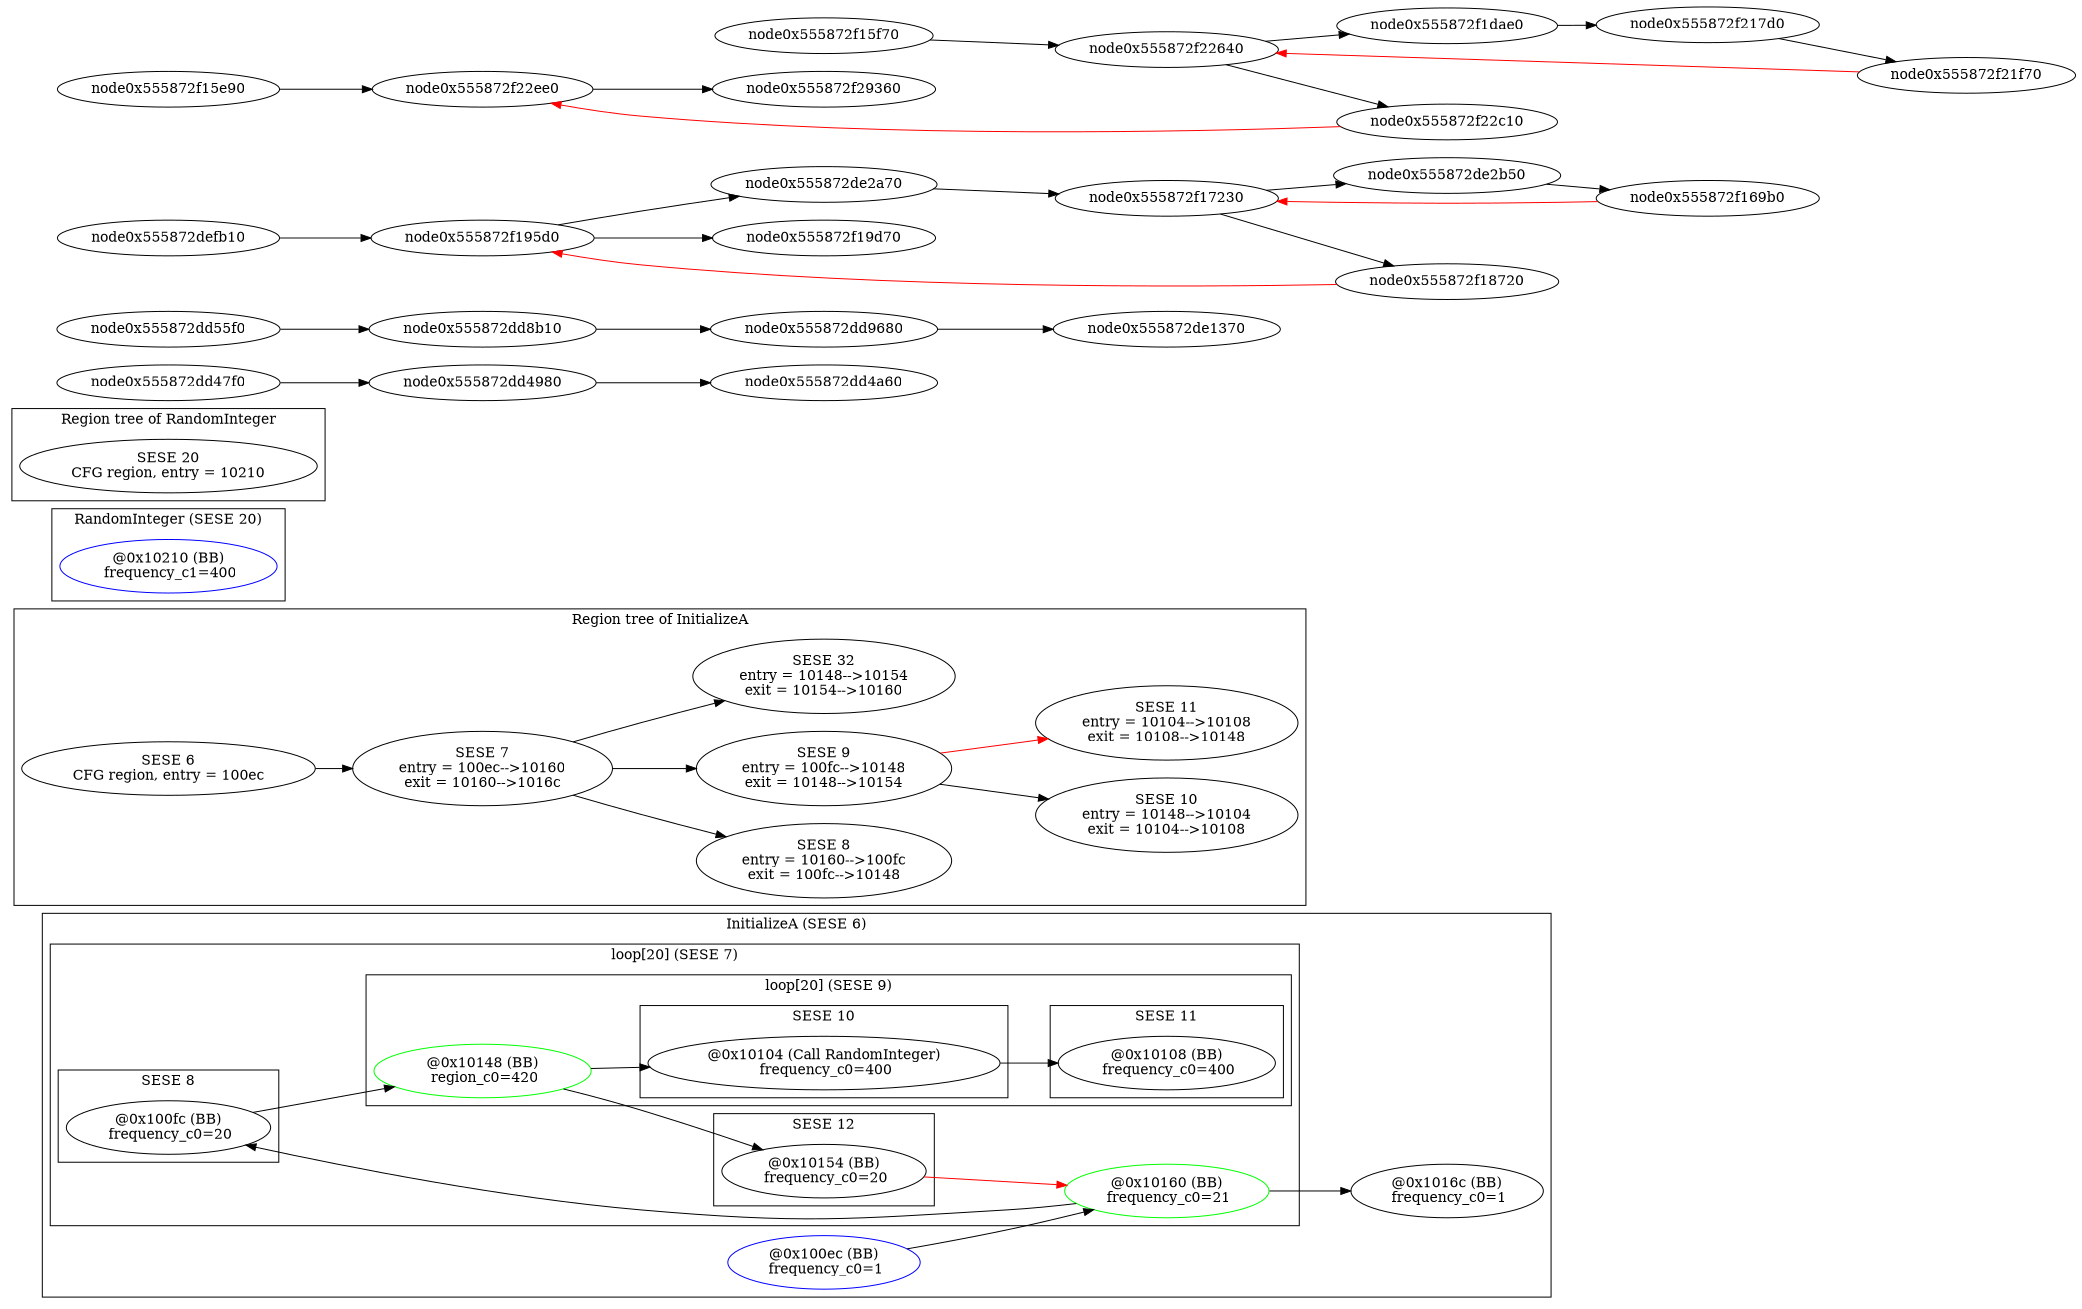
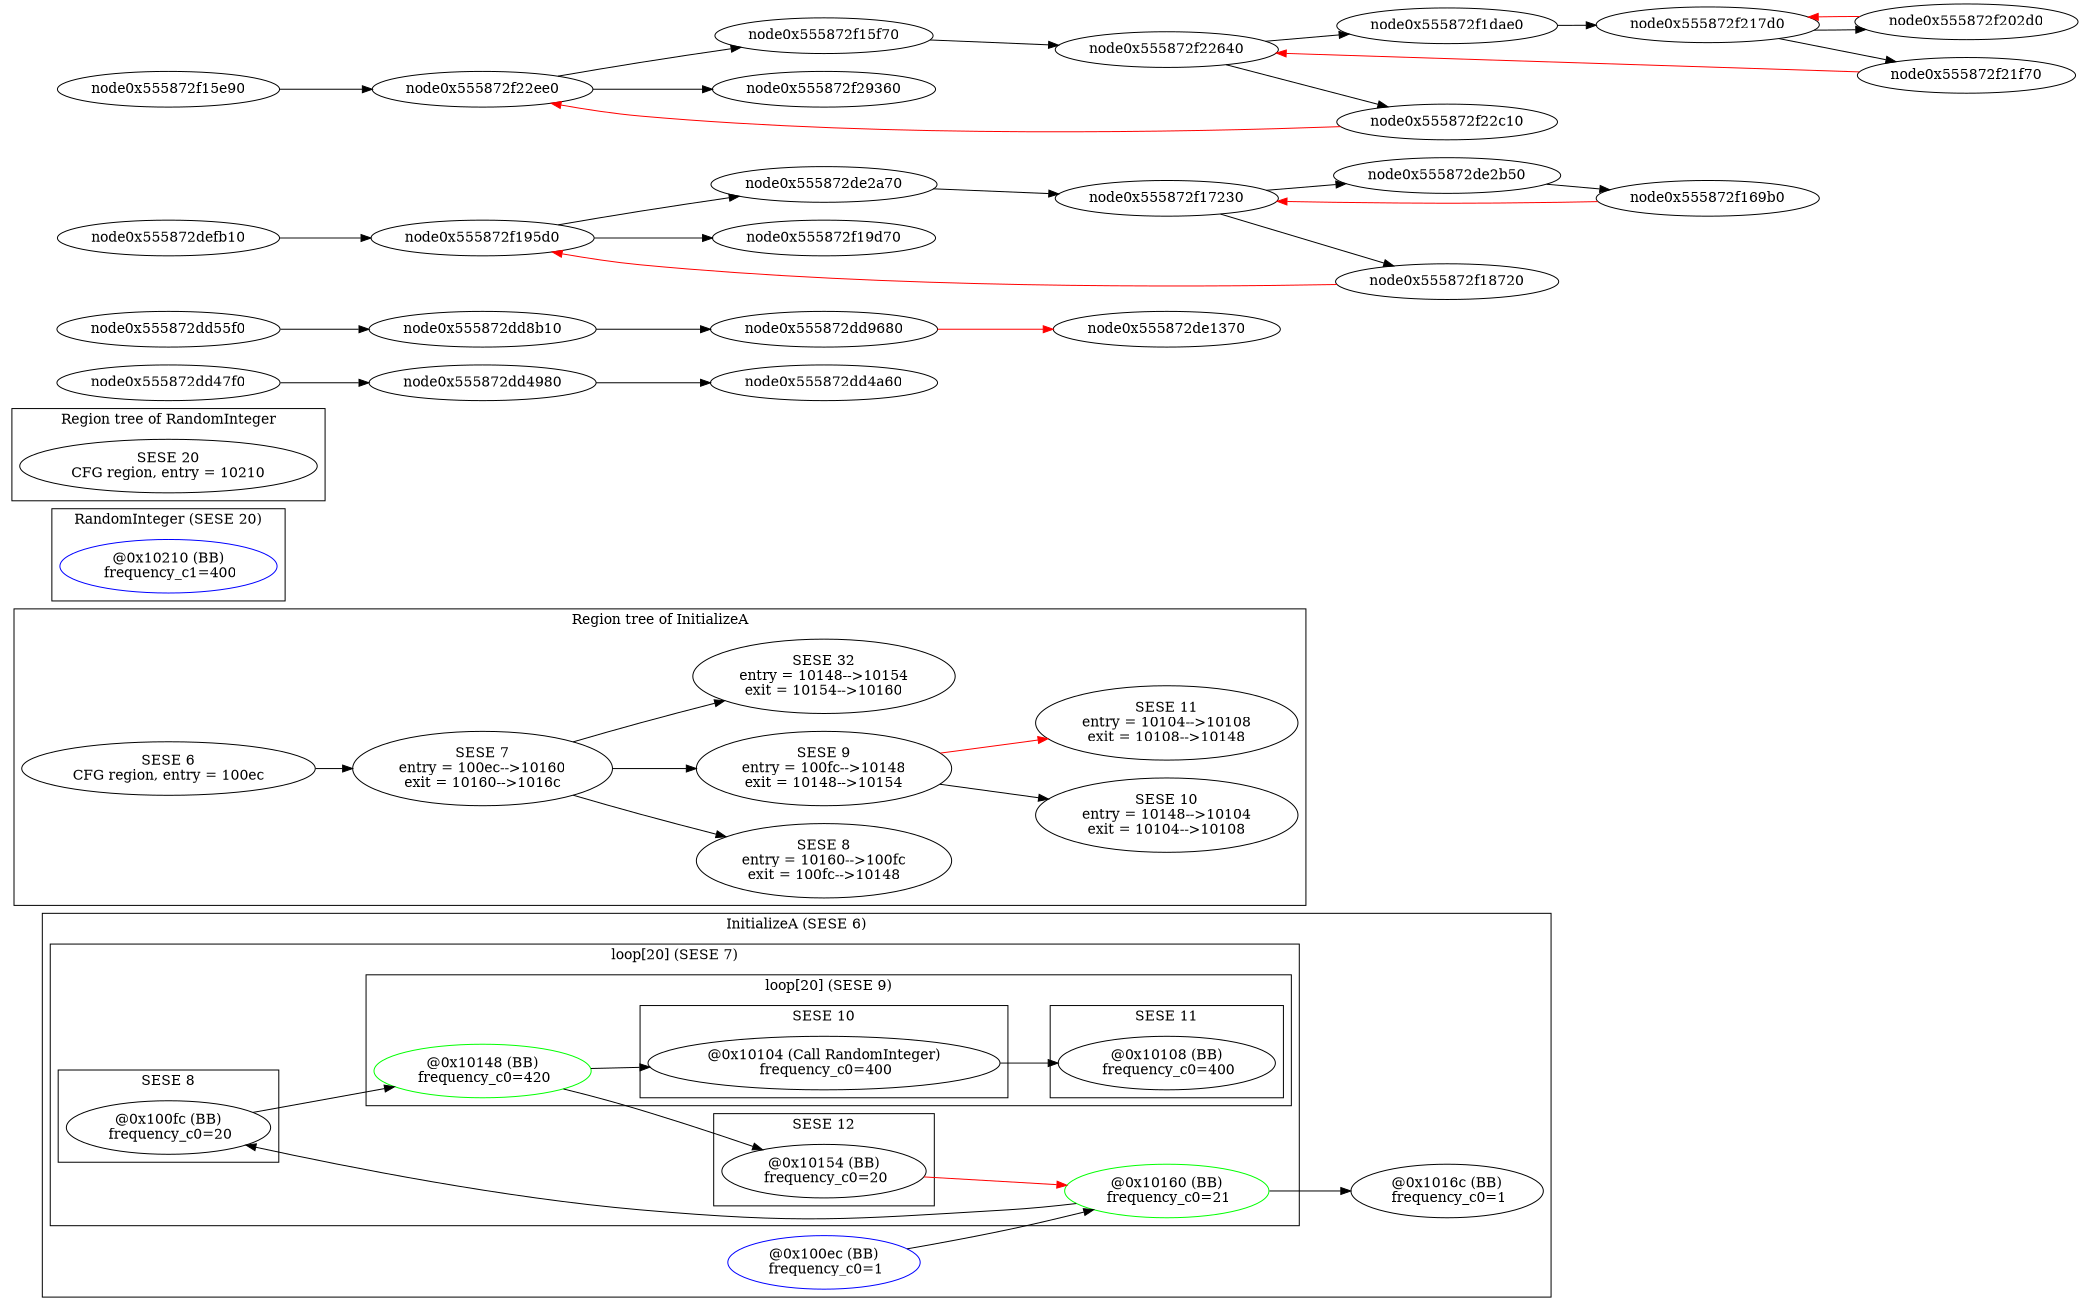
node "node0x555872f202d0": added
edge "node0x555872f22ee0" -> "node0x555872f15f70": added
edge "node0x555872dd9680" -> "node0x555872de1370": color black -> red
node "@0x10148 (BB) region_c0=420": label "@0x10148 (BB) region_c0=420" -> "@0x10148 (BB) frequency_c0=420"
